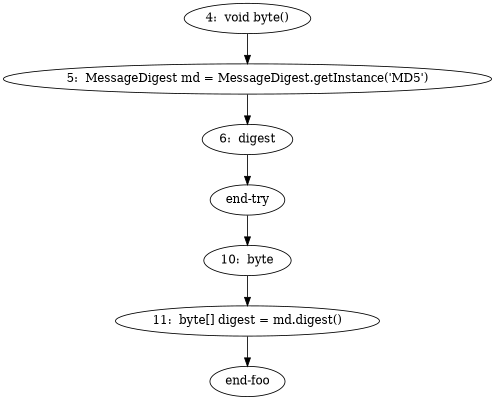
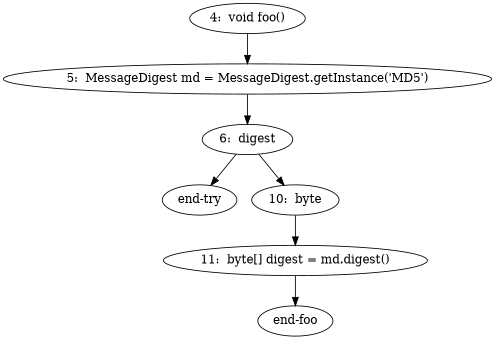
node "4:  void byte()": label "4:  void byte()" -> "4:  void foo()"
edge "end-try" -> "10:  byte": now "6:  digest" -> "10:  byte"
